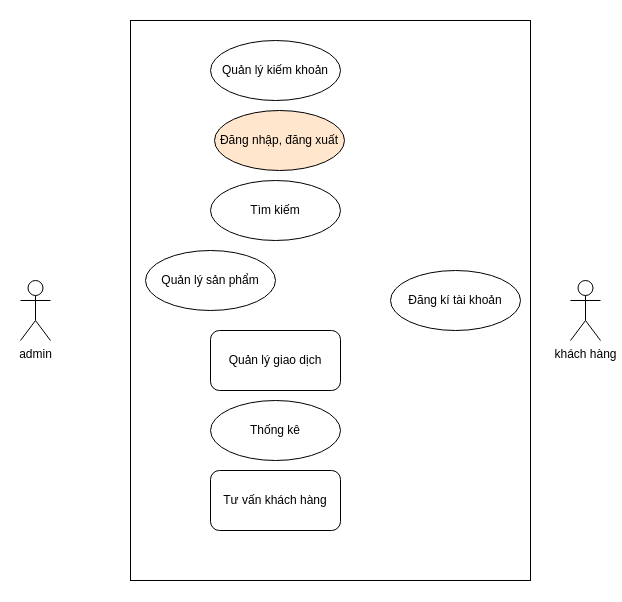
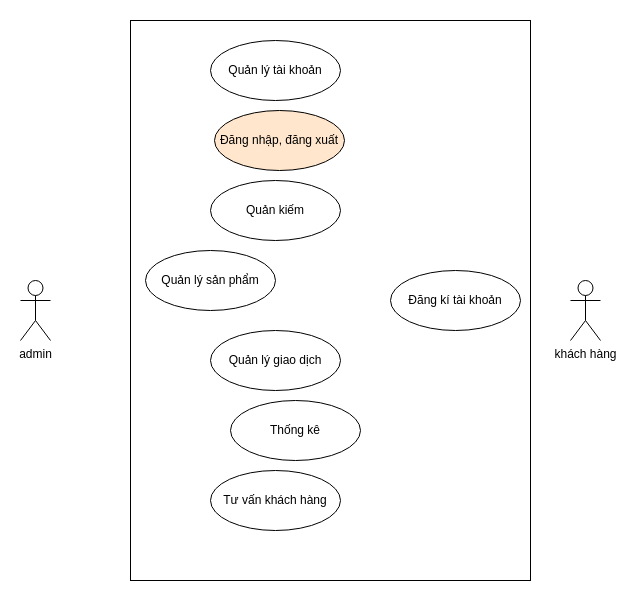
node "Quản lý kiếm khoản": label "Quản lý kiếm khoản" -> "Quản lý tài khoản"
node "Tìm kiếm": label "Tìm kiếm" -> "Quản kiếm"
node "Quản lý giao dịch": shape rounded rectangle -> ellipse
node "Thống kê": moved (276, 431) -> (296, 431)
node "Tư vấn khách hàng": shape rounded rectangle -> ellipse
